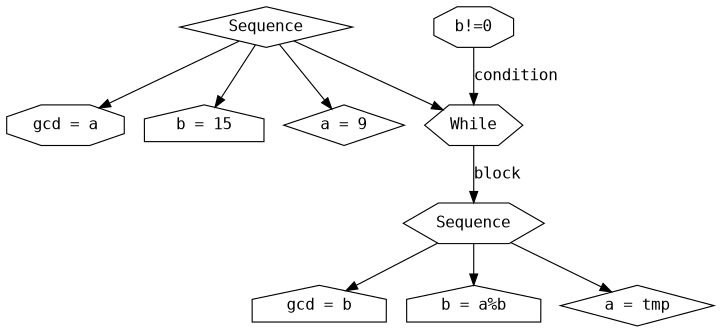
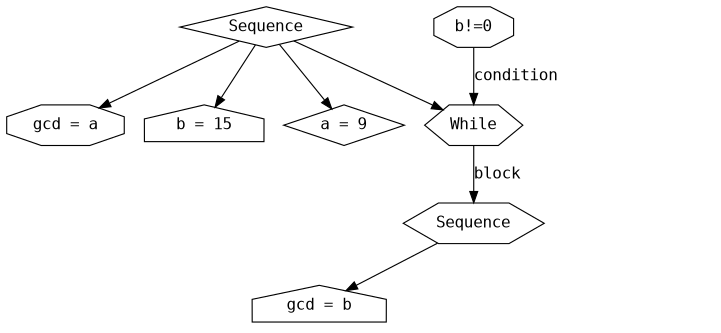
node "b = a%b": removed
node "a = tmp": removed
